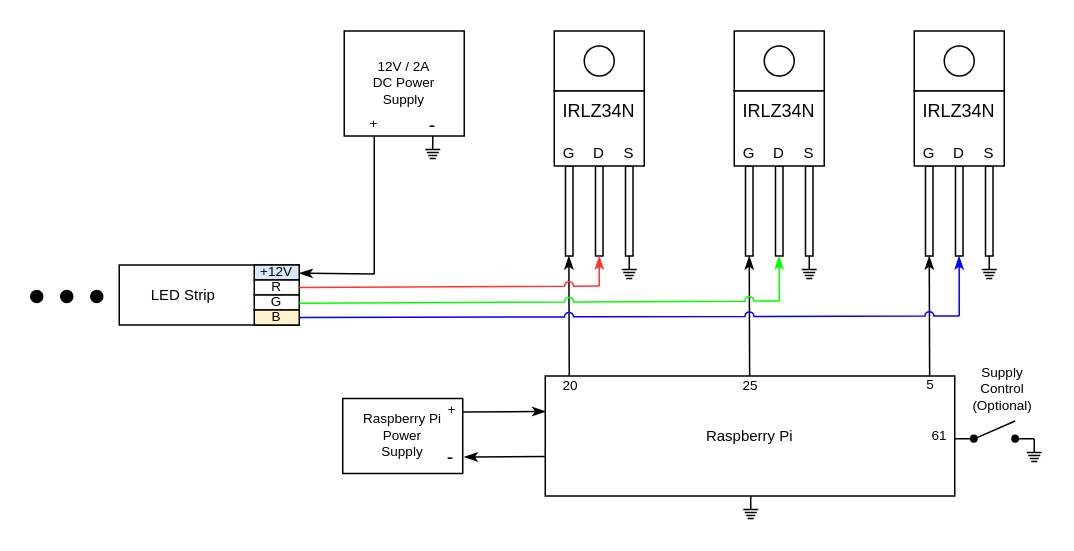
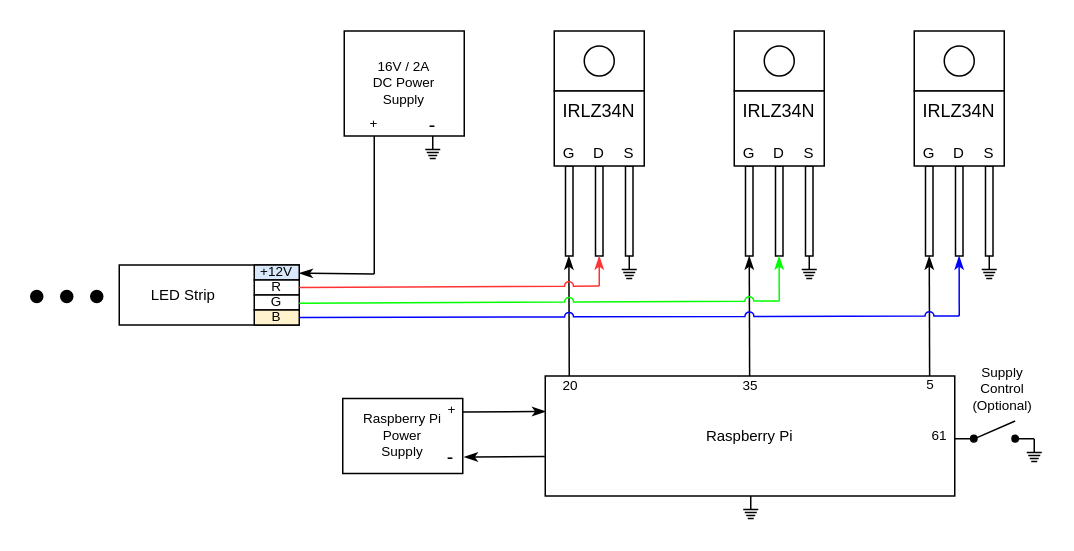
node "12V / 2A DC Power Supply": label "12V / 2A DC Power Supply" -> "16V / 2A DC Power Supply"
node "25": label "25" -> "35"
